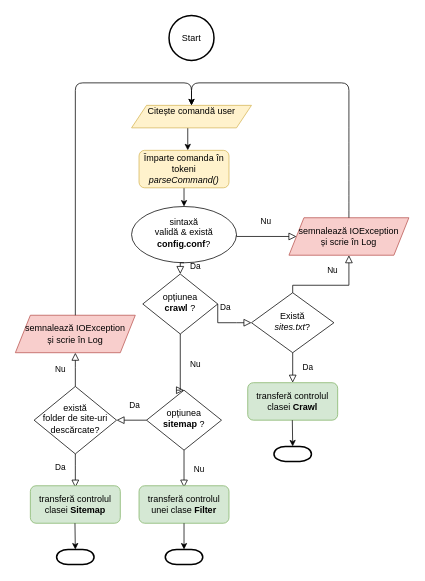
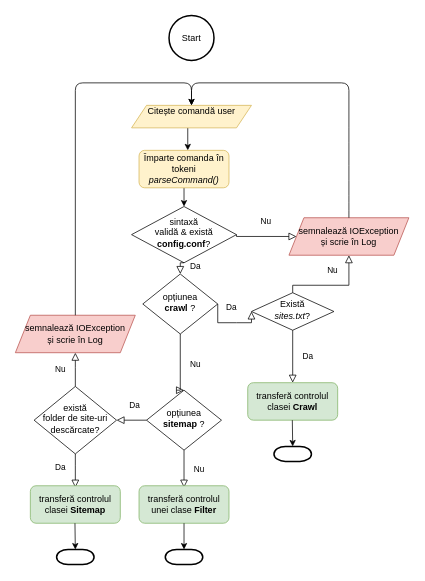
node "sintaxă validă & există config.conf?": shape ellipse -> diamond
node "Există sites.txt?": size 83x60 -> 83x38
